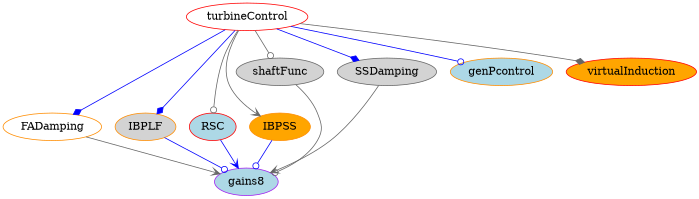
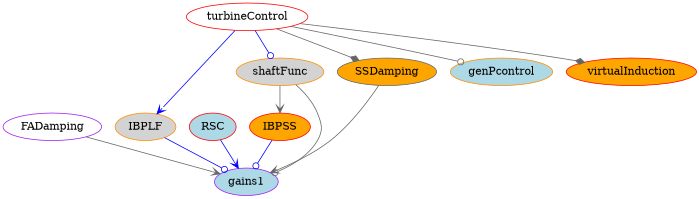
edge "turbineControl" -> "shaftFunc": color gray40 -> blue
edge "turbineControl" -> "SSDamping": color blue -> gray40
edge "turbineControl" -> "genPcontrol": color blue -> gray40
edge "turbineControl" -> "RSC": removed
edge "turbineControl" -> "IBPLF": arrowhead diamond -> vee
edge "turbineControl" -> "FADamping": removed
node "shaftFunc": color gray40 -> darkorange
node "SSDamping": fillcolor lightgrey -> orange
edge "turbineControl" -> "IBPSS": now "shaftFunc" -> "IBPSS"
node "FADamping": color darkorange -> purple
node "IBPSS": color darkorange -> red
node "gains8": label "gains8" -> "gains1"
